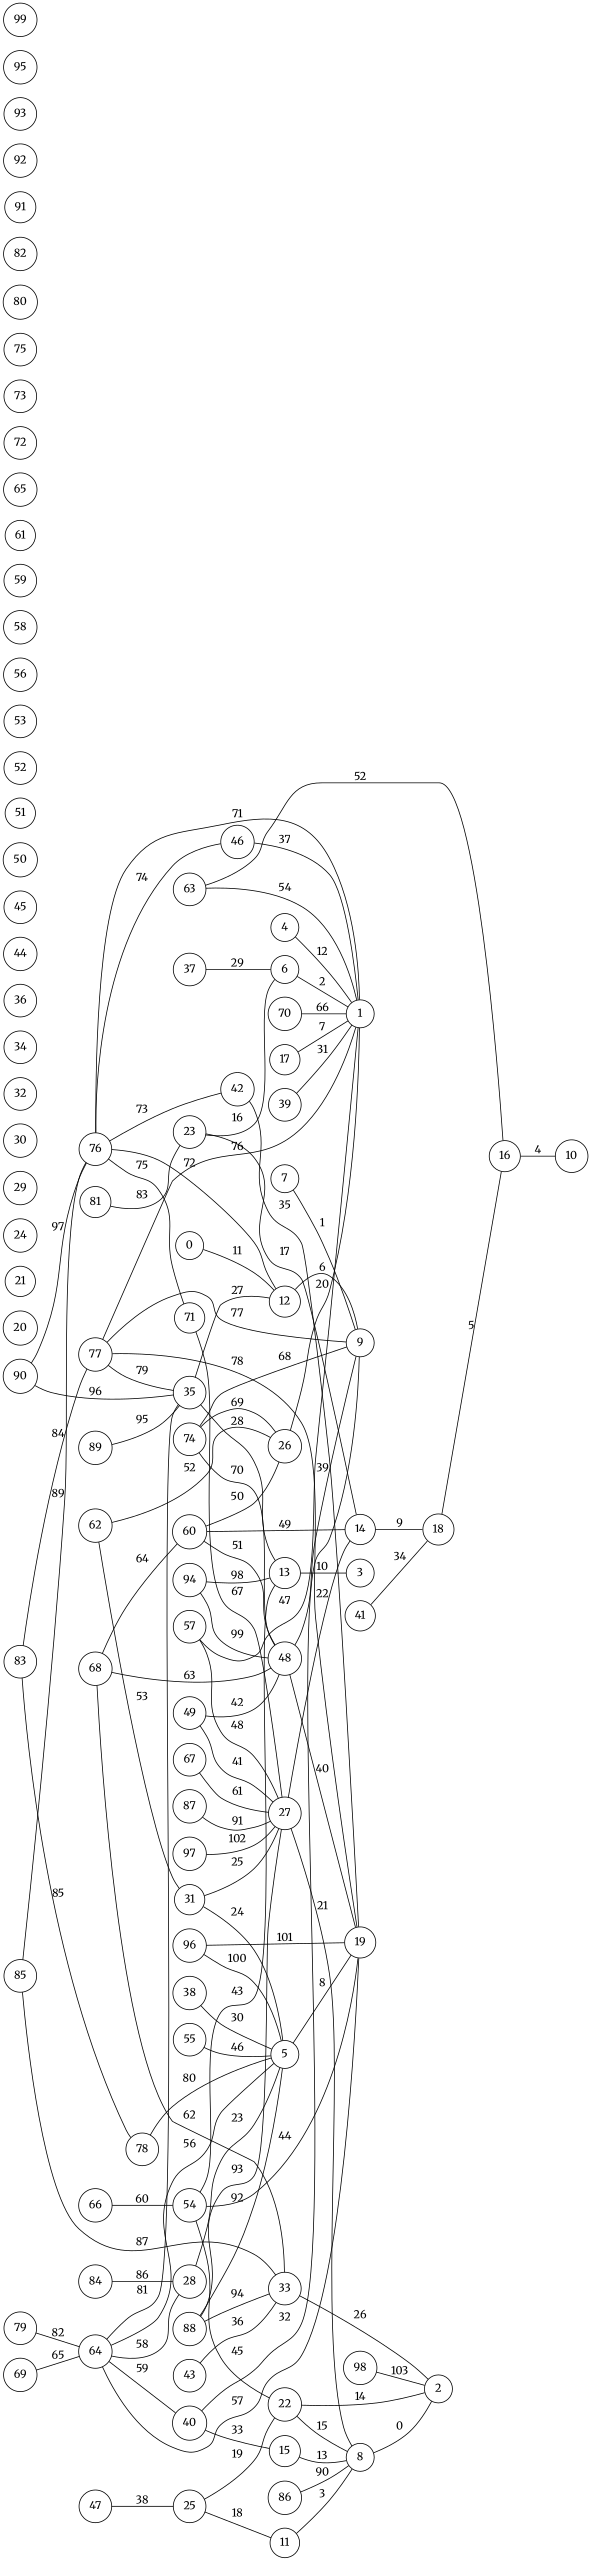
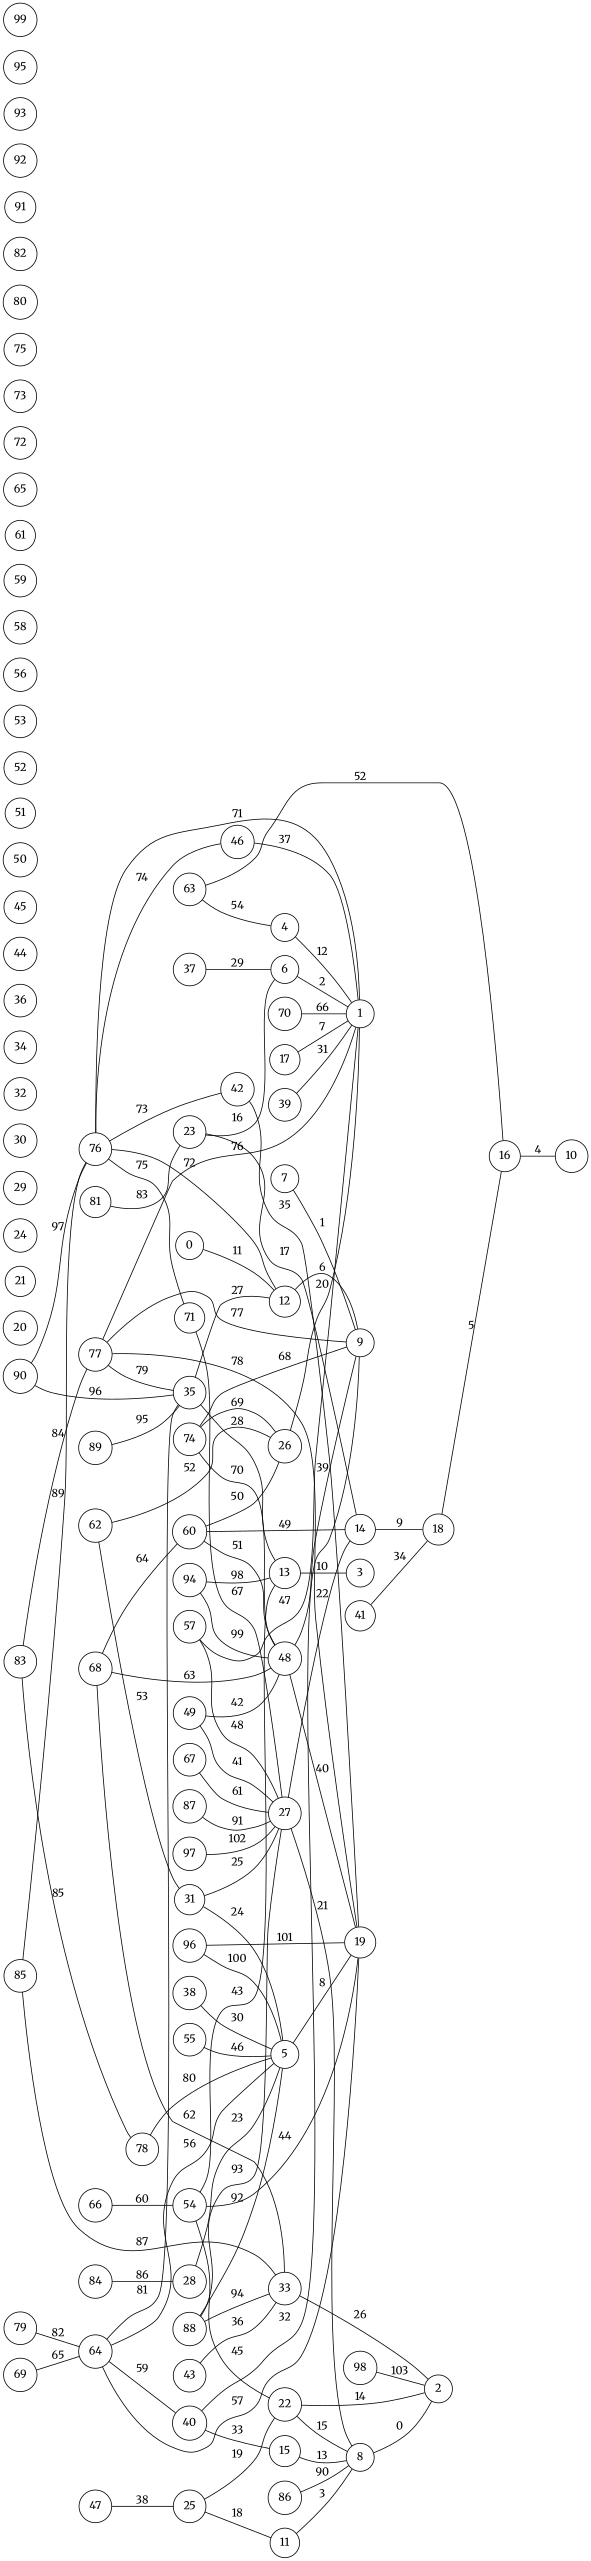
edge "63" -- "1": now "63" -- "4"
edge "28" -- "64": removed, label "58"
